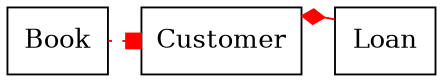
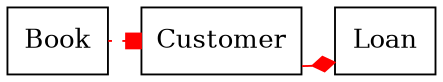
edge "Loan" -> "Customer": reversed
